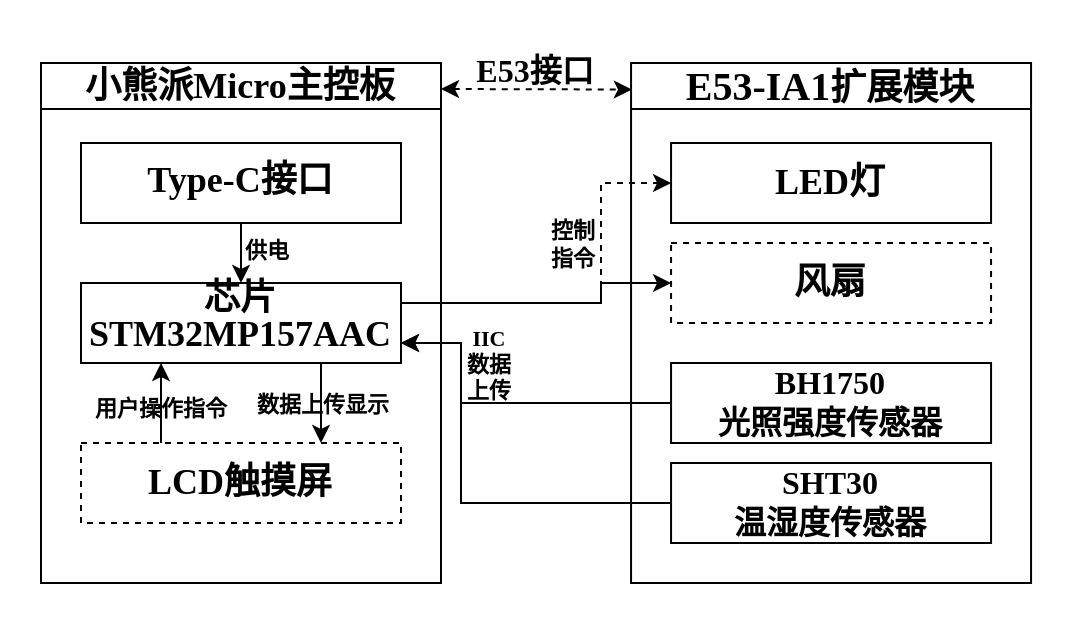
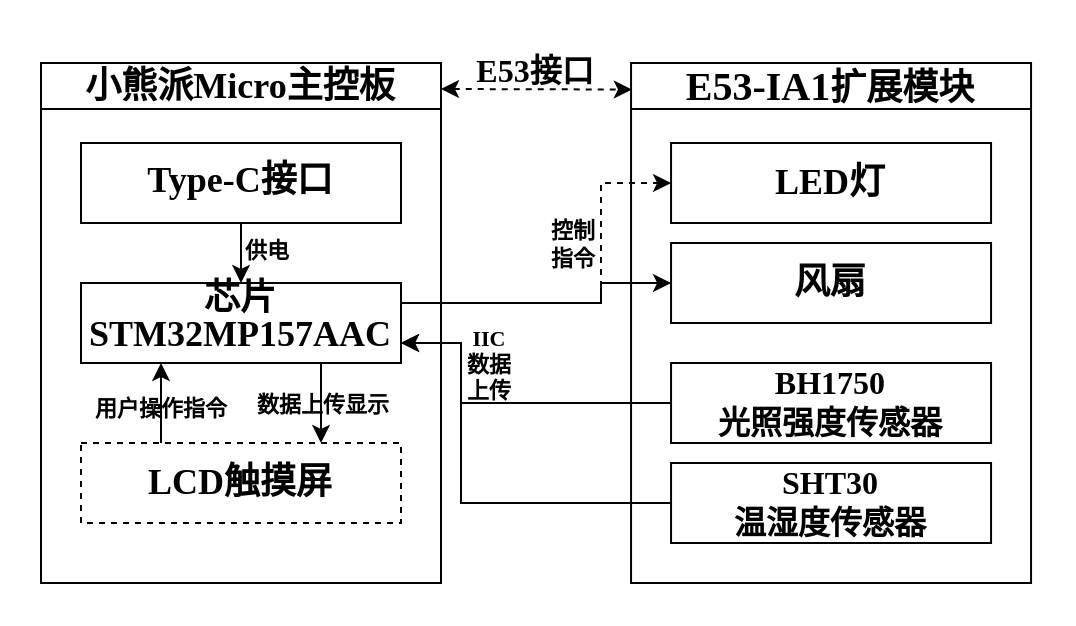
node "风扇": style dashed -> solid
